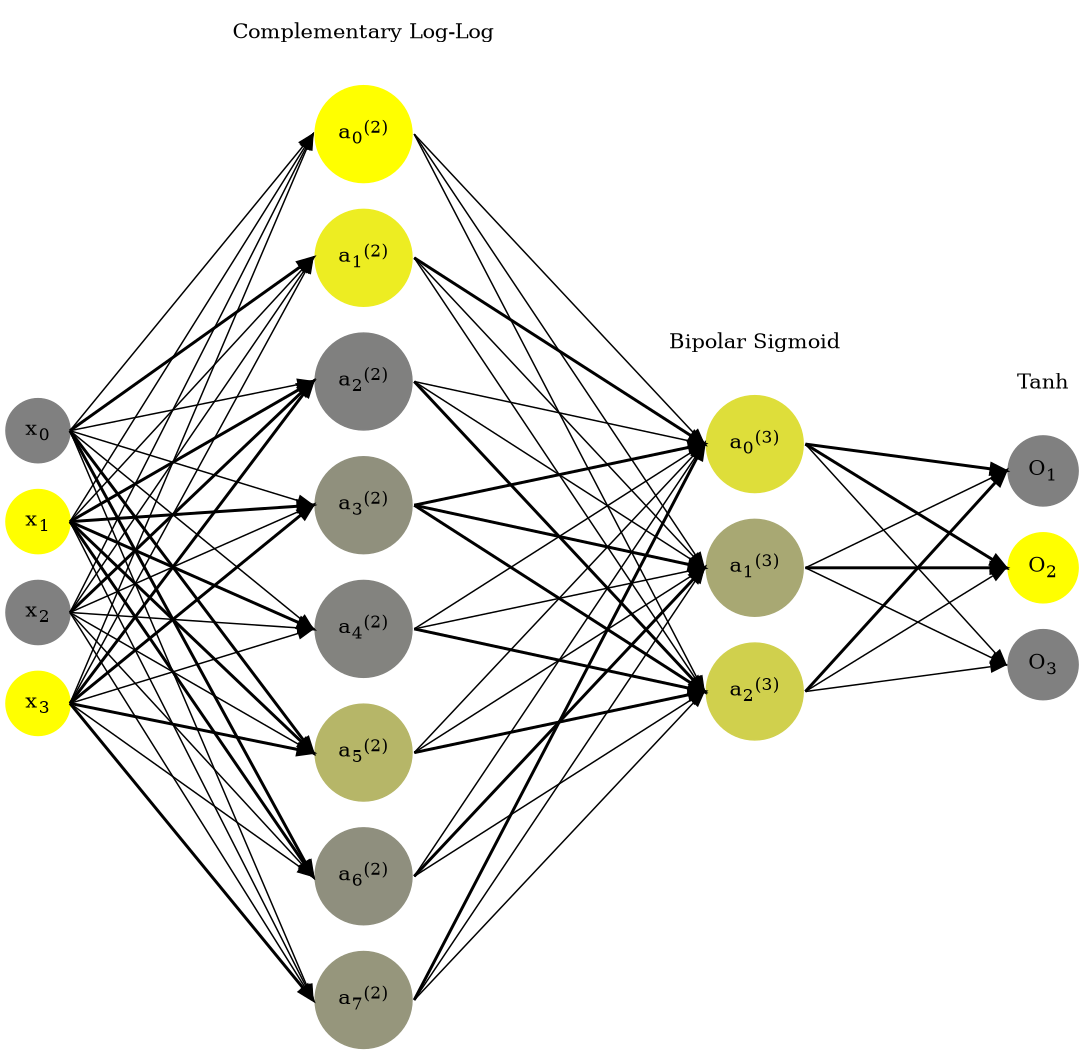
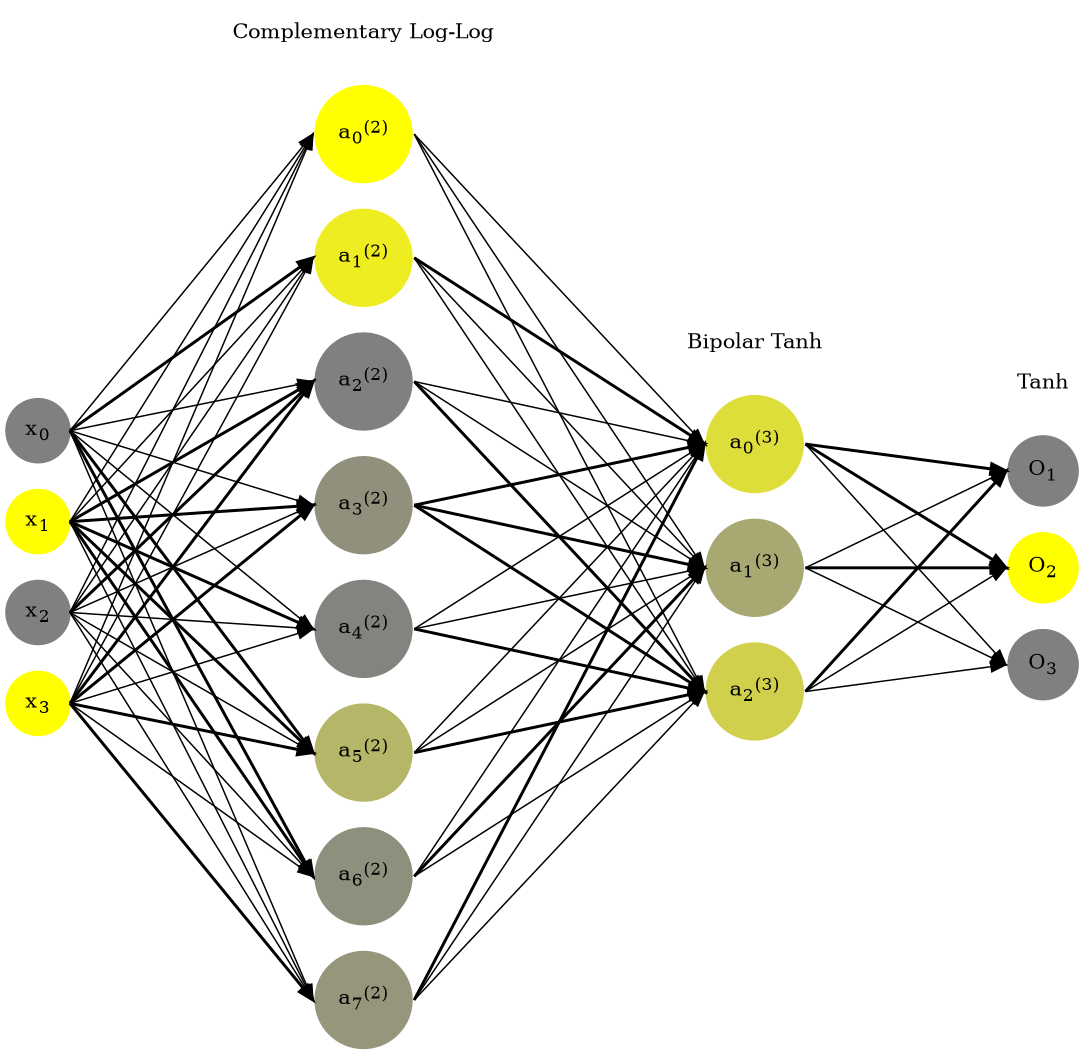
node "Bipolar Sigmoid": label "Bipolar Sigmoid" -> "Bipolar Tanh"
